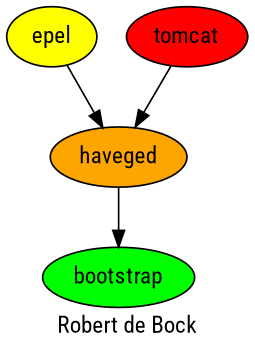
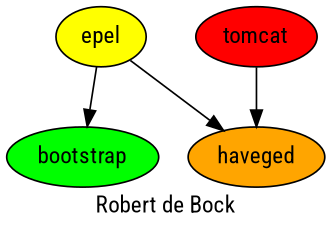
edge "haveged" -> "bootstrap": now "epel" -> "bootstrap"
